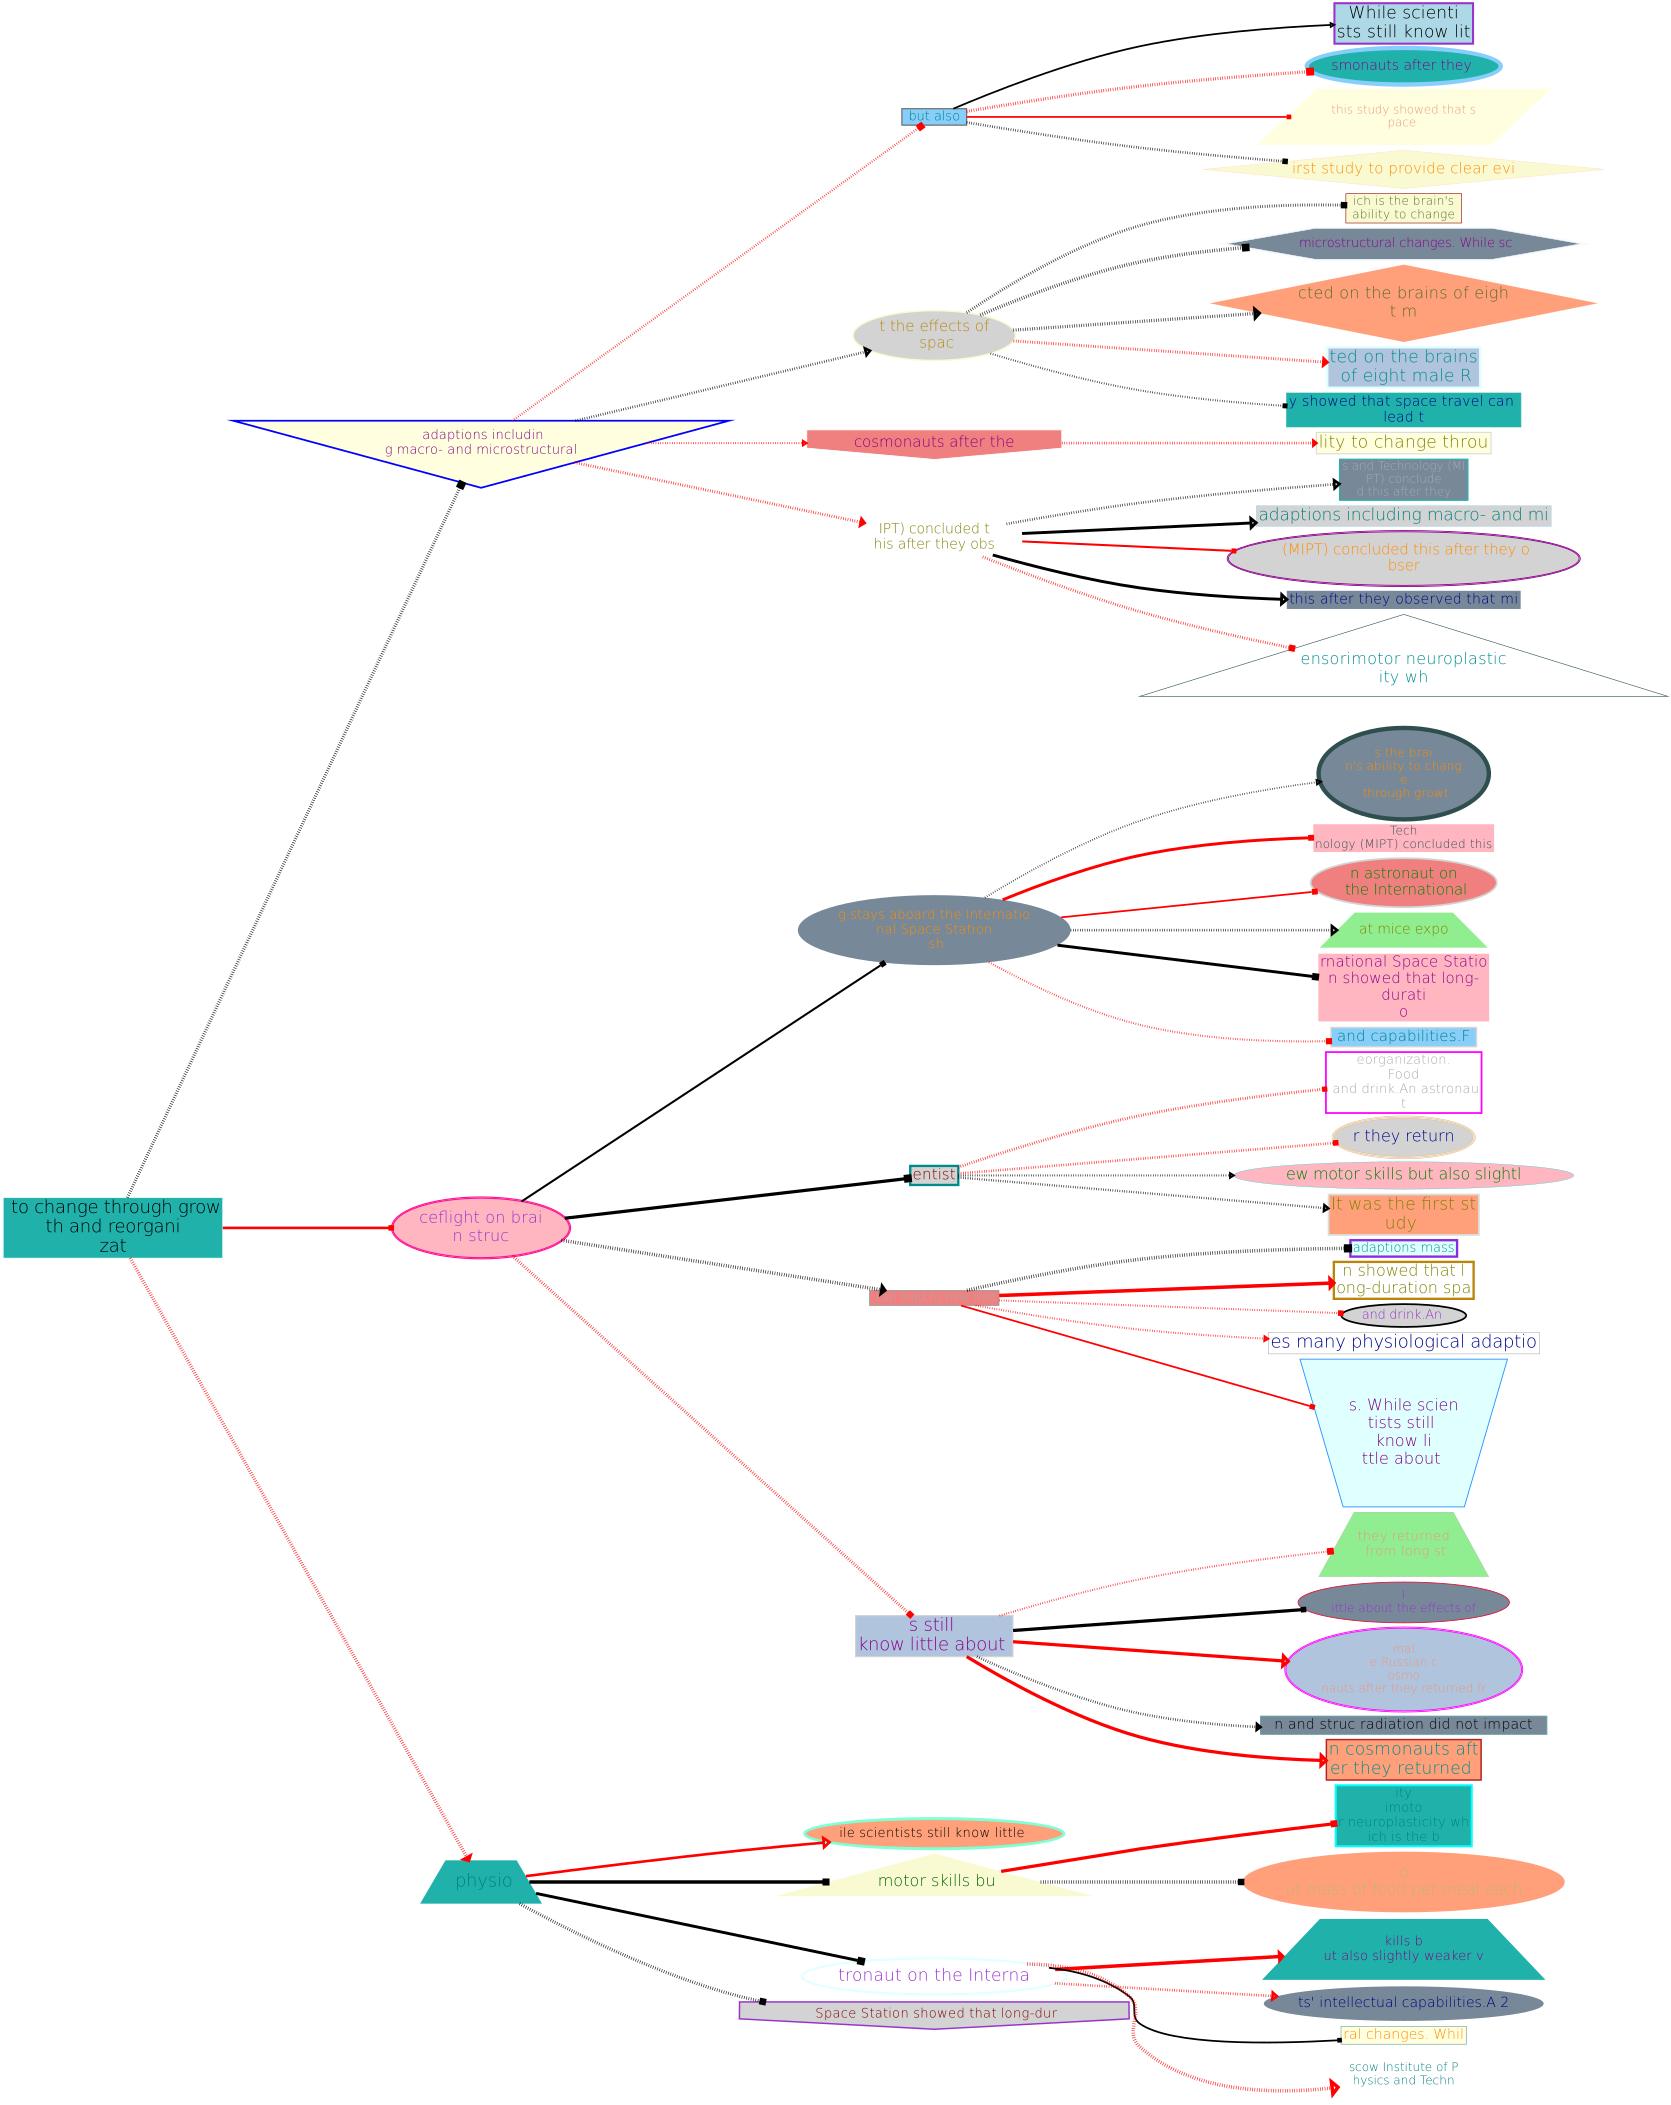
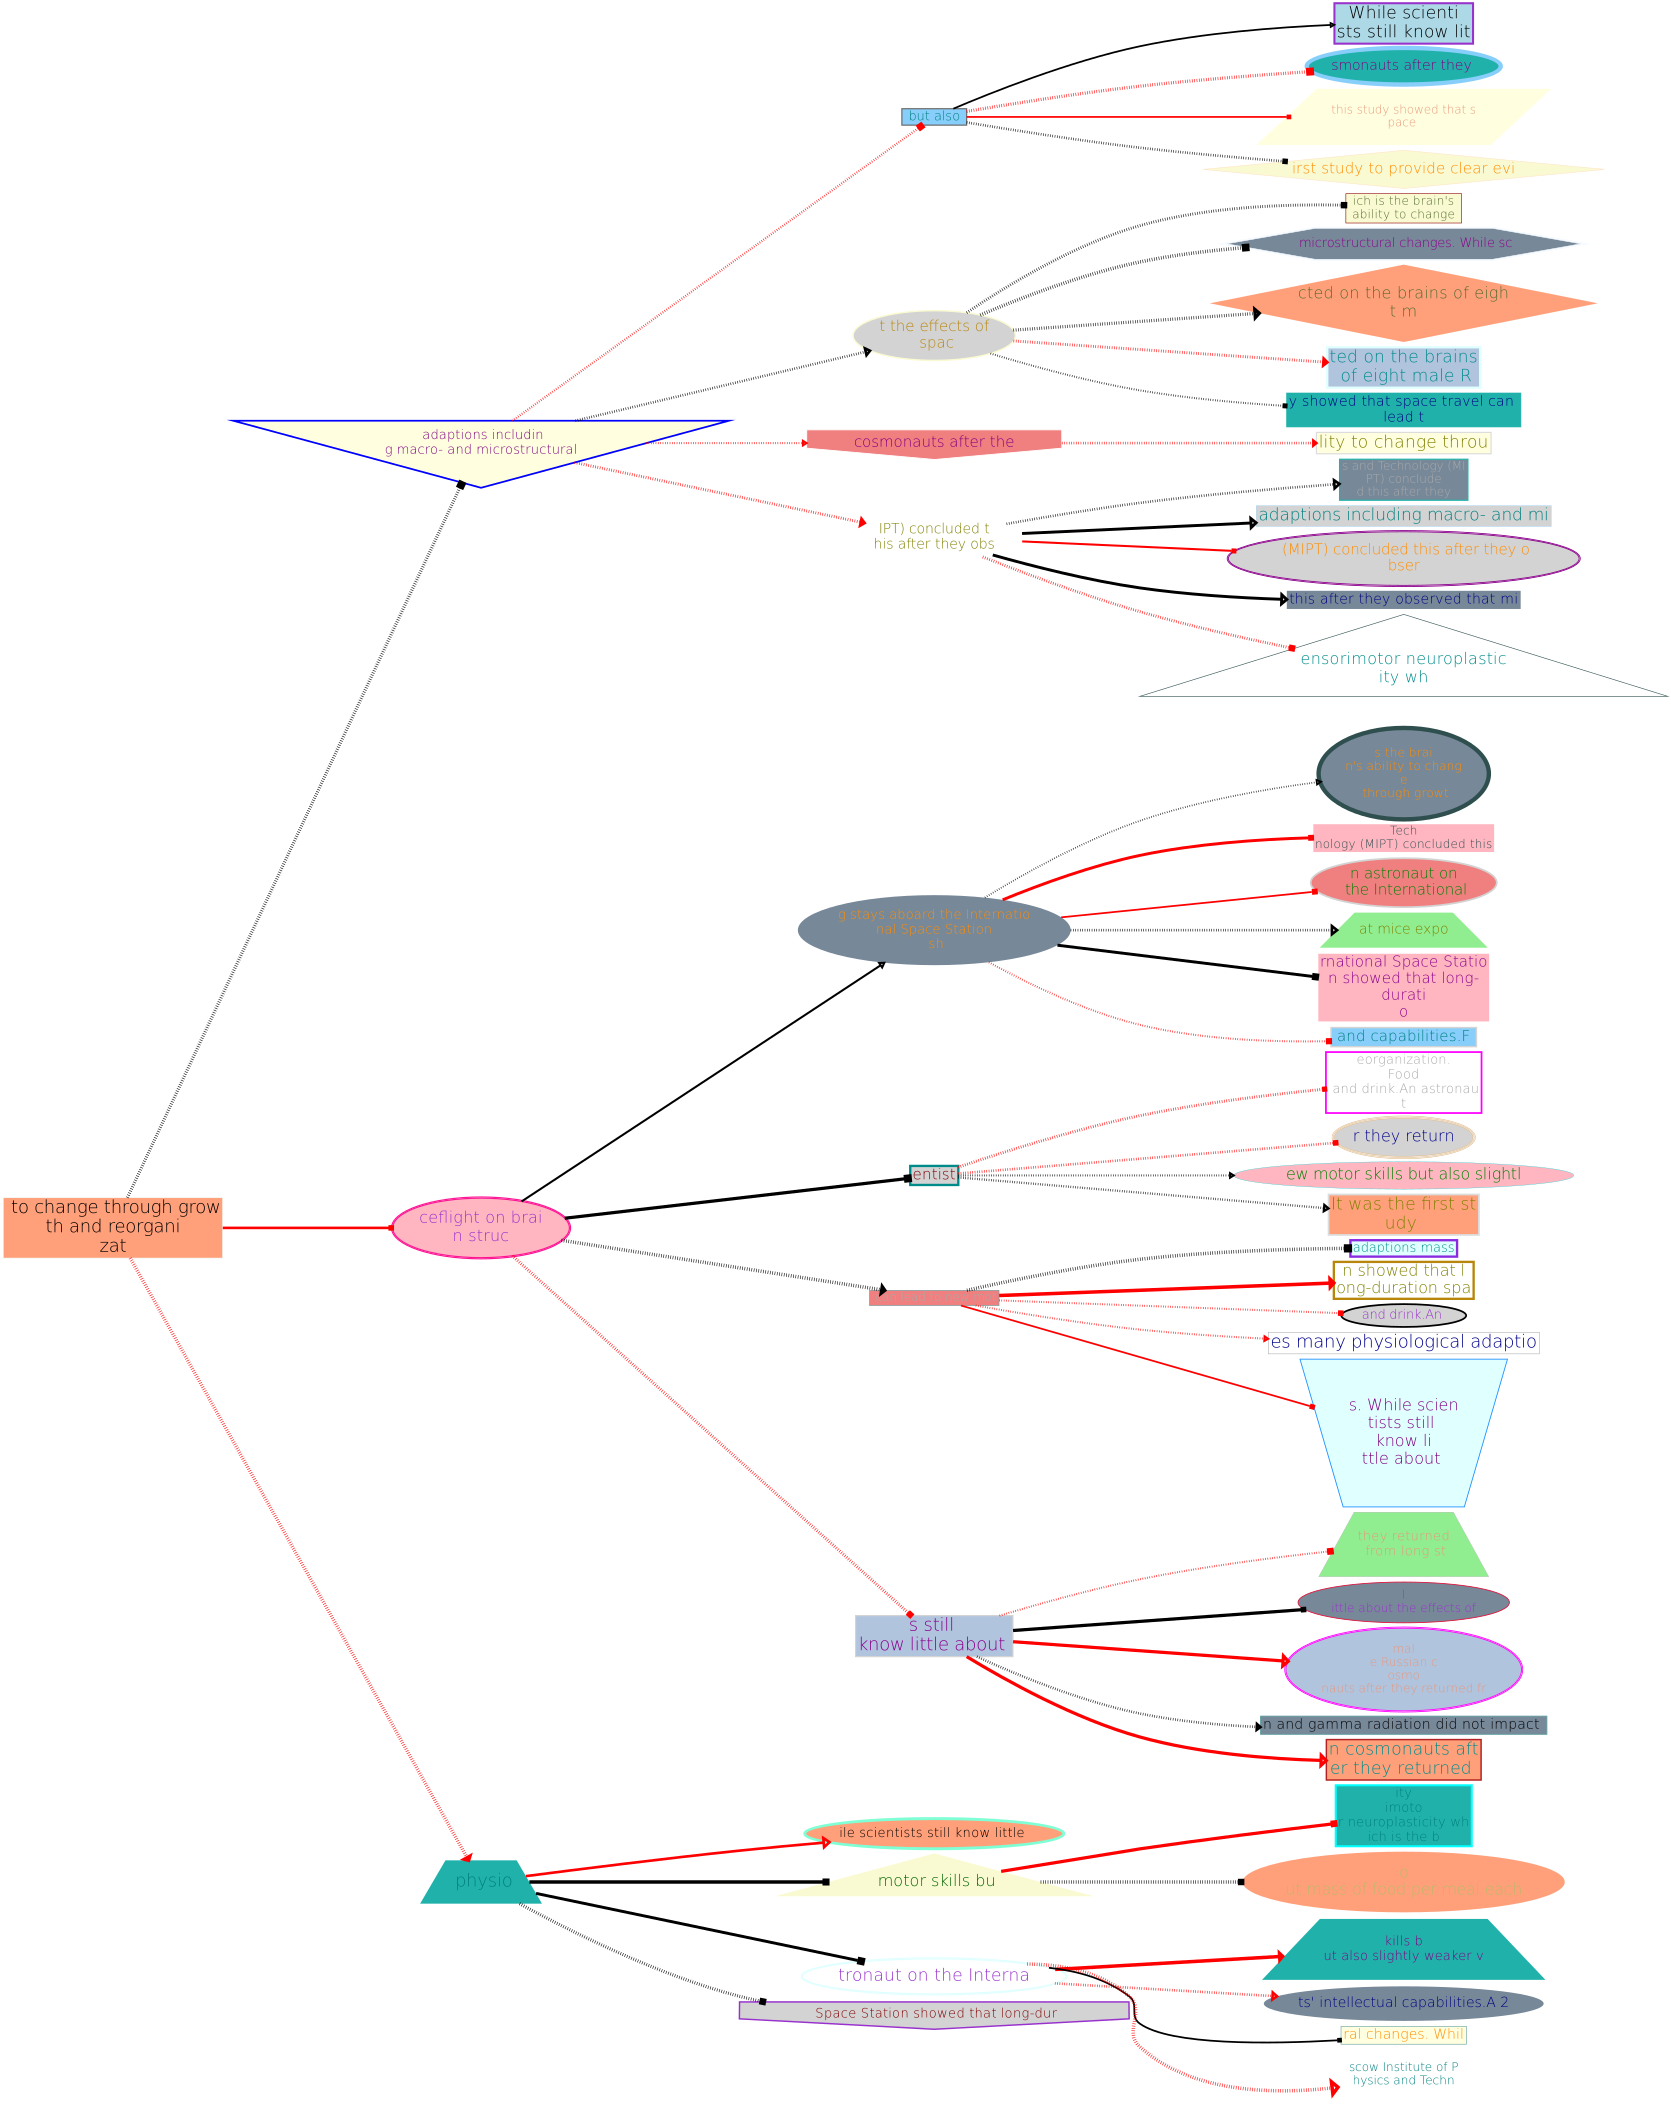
edge "ceflight on brai n struc" -> "g stays aboard the Internatio nal Space Station sh": arrowhead box -> onormal
node "to change through grow th and reorgani zat": fillcolor lightseagreen -> lightsalmon
node "n and struc radiation did not impact": label "n and struc radiation did not impact" -> "n and gamma radiation did not impact"
